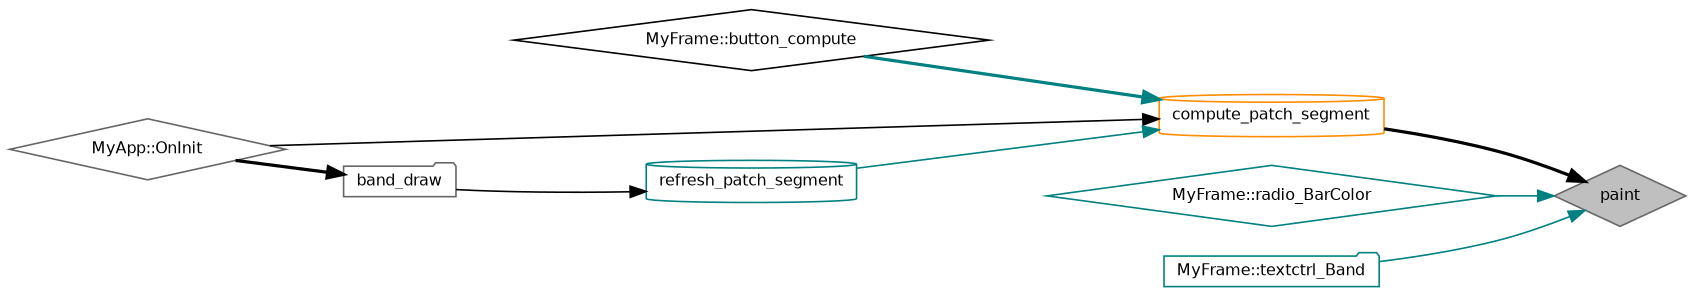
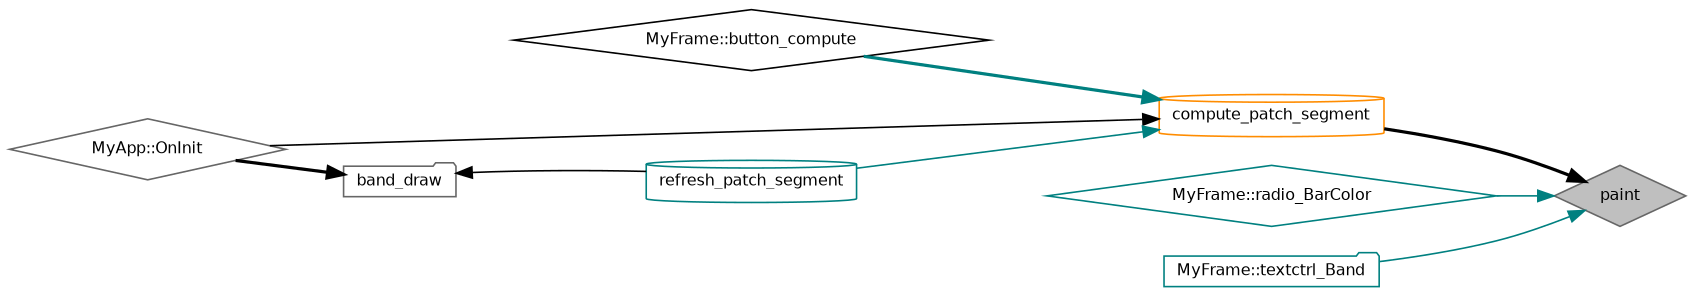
edge "band_draw" -> "refresh_patch_segment": reversed
